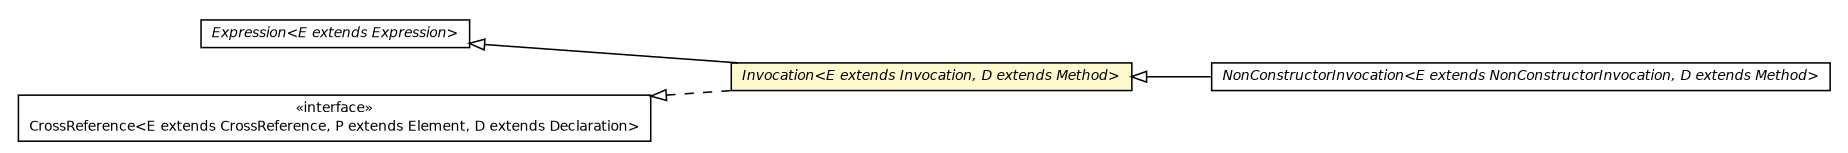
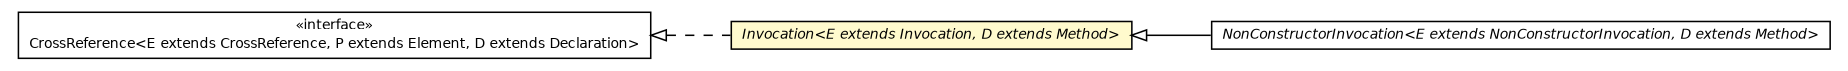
node "Expression<E extends Expression>": removed
